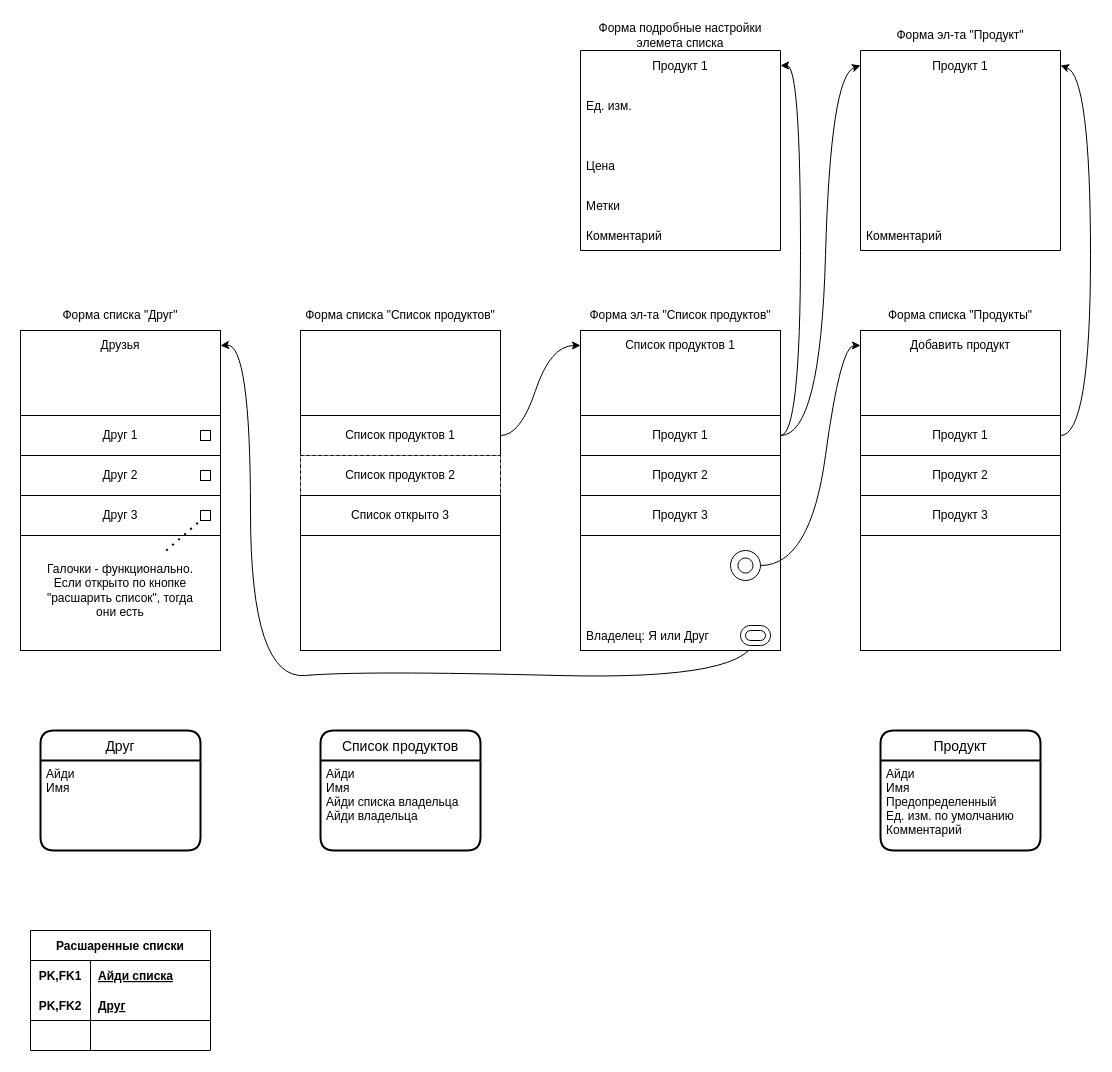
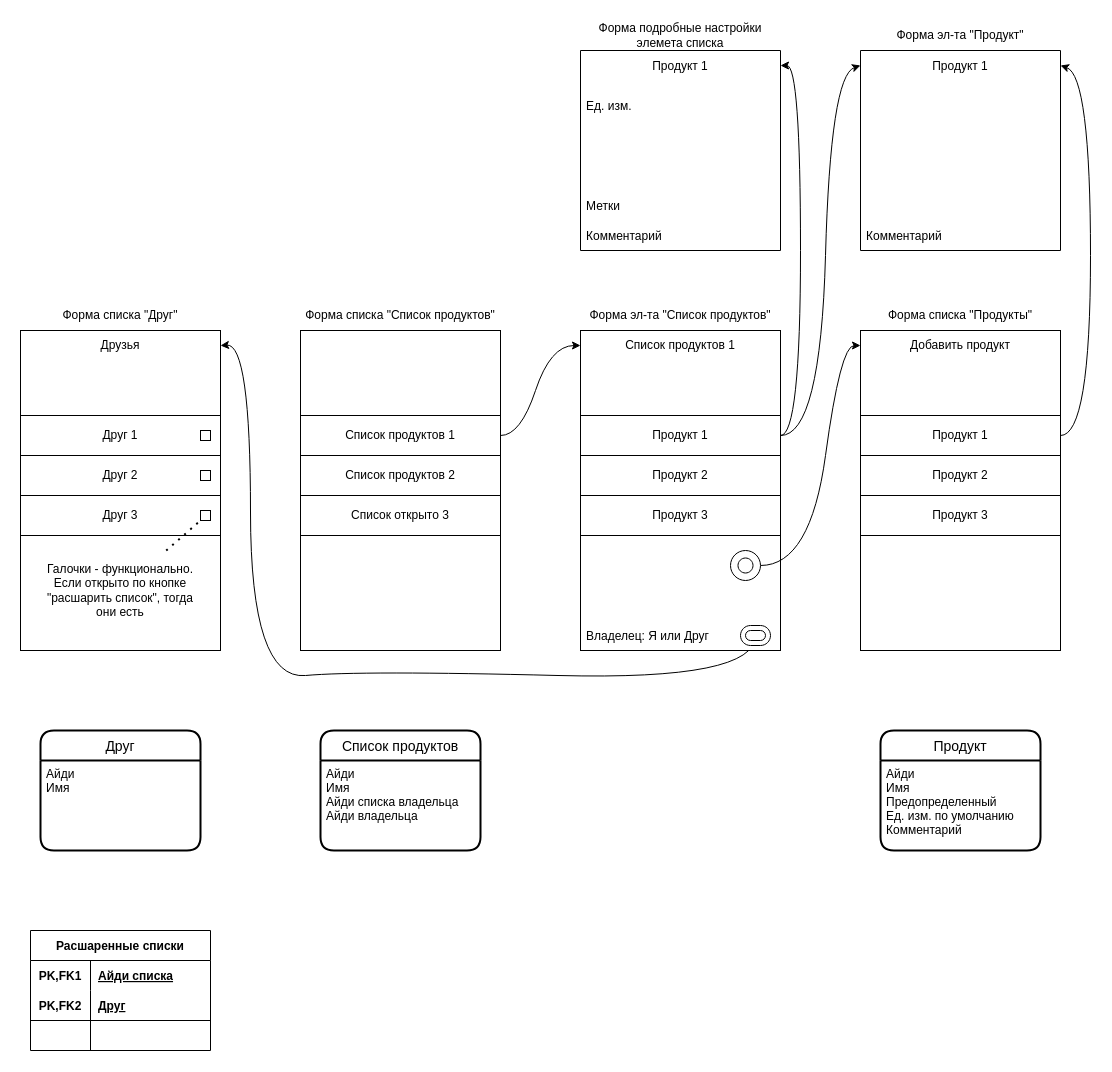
node "Цена": removed
node "Список продуктов 2": style dashed -> solid
